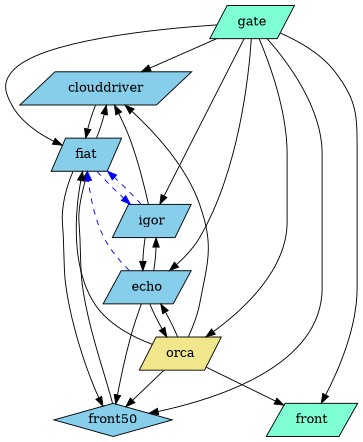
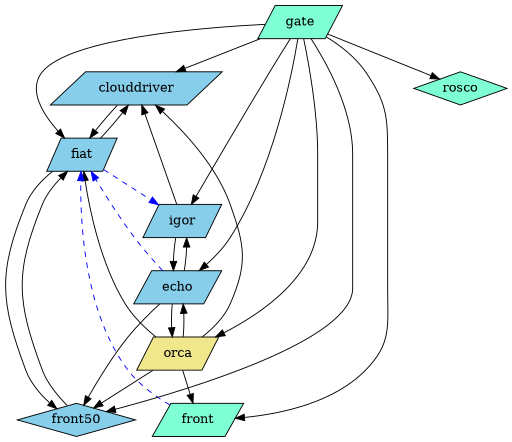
node "rosco": added
edge "igor" -> "fiat": now "front" -> "fiat"
